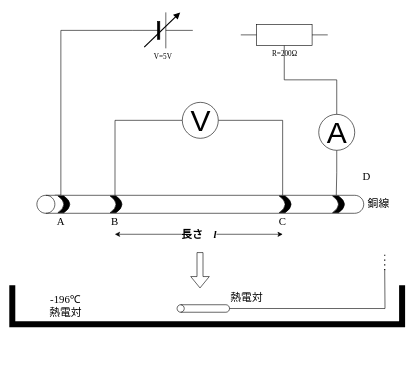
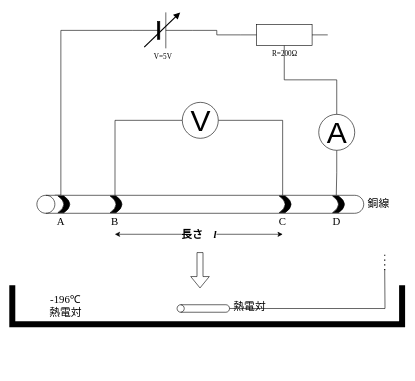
edge "V=5V" -- "R=200Ω": added
node "D": moved (367, 177) -> (337, 222)
node "熱電対": moved (247, 297) -> (250, 306)
